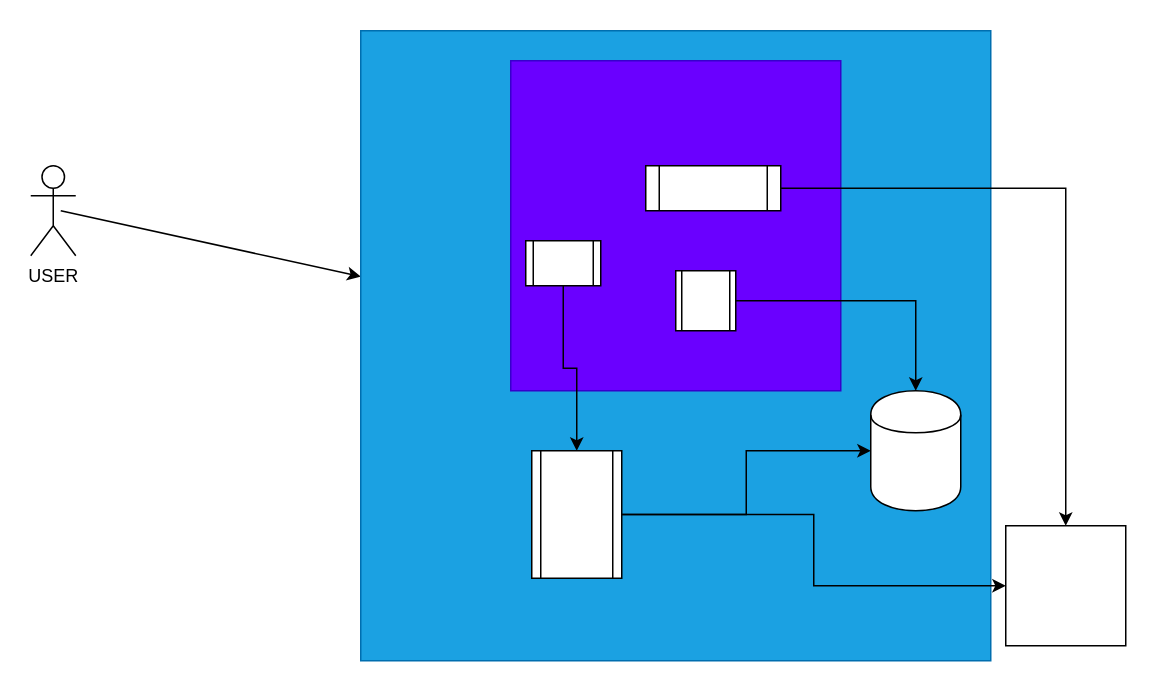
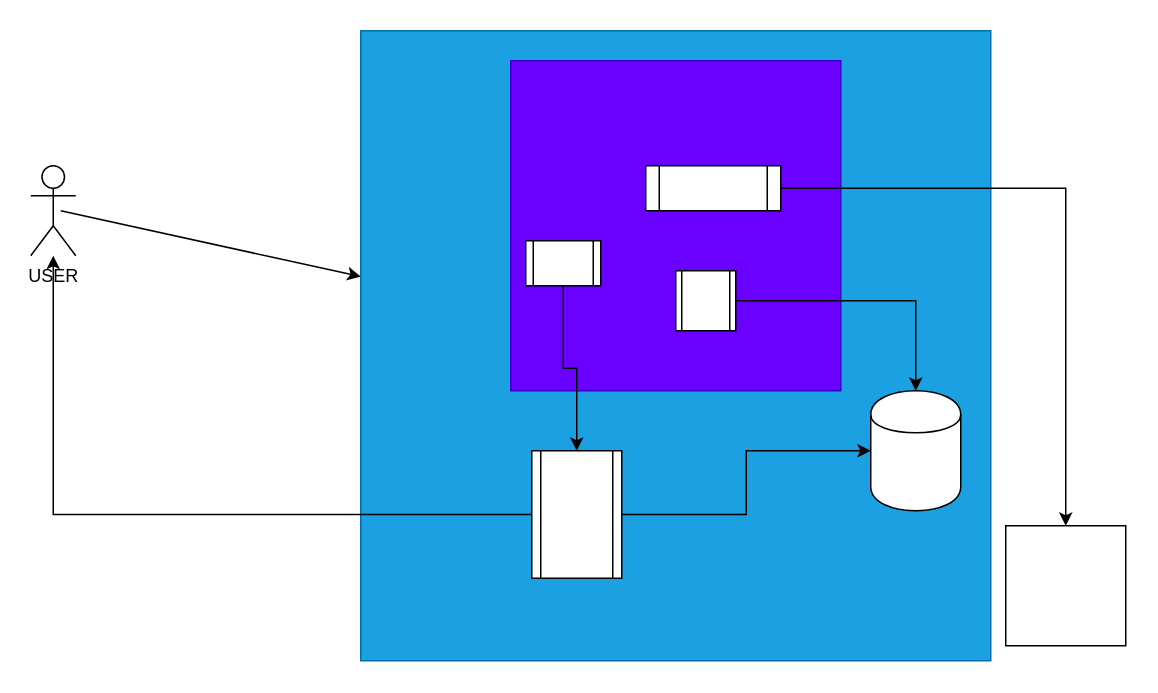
edge "backend" -> "sub sys": now "backend" -> "USER"
